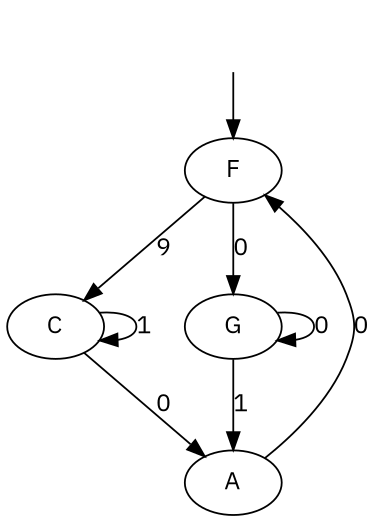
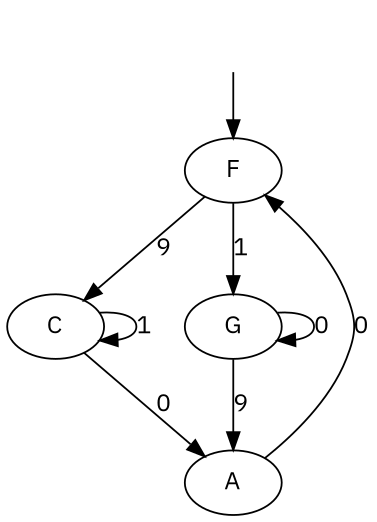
edge "F" -> "G": label "0" -> "1"
edge "G" -> "A": label "1" -> "9"
